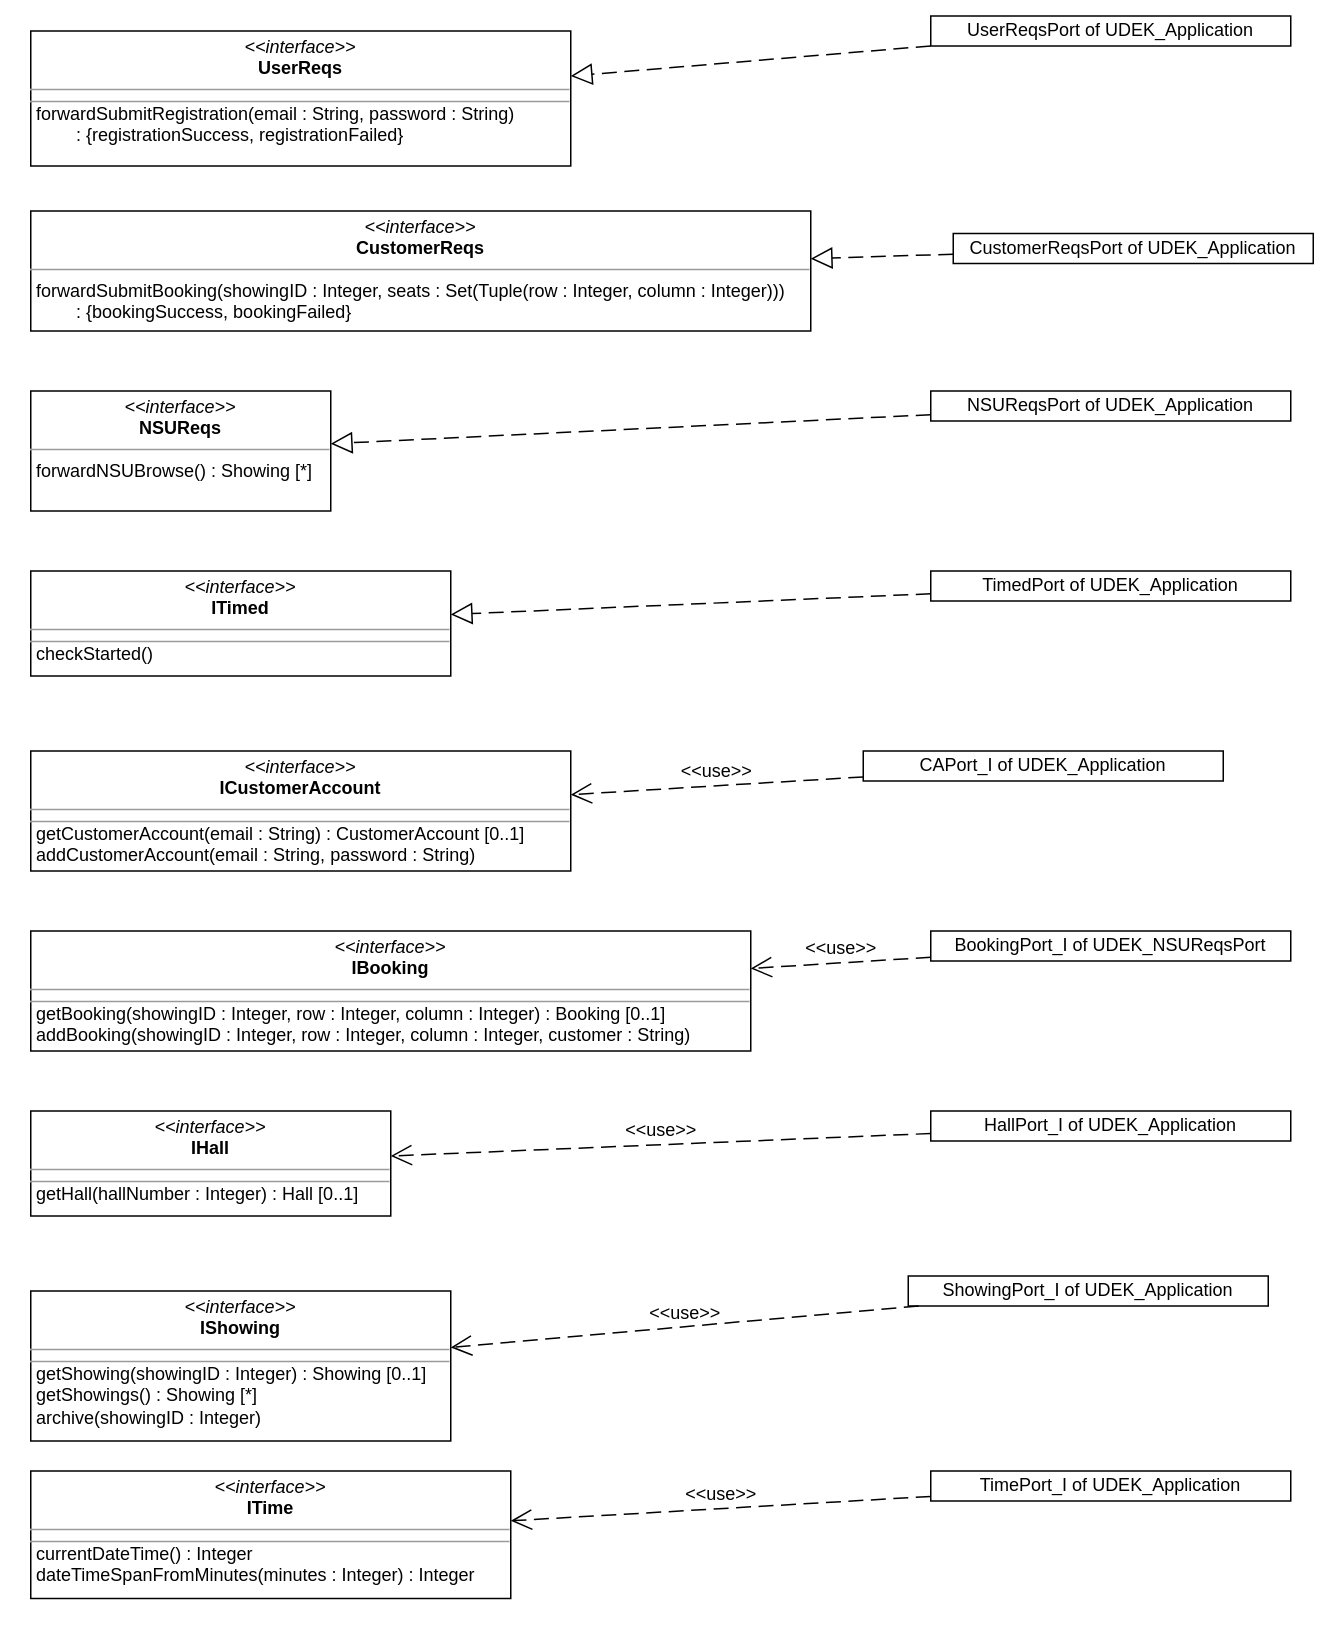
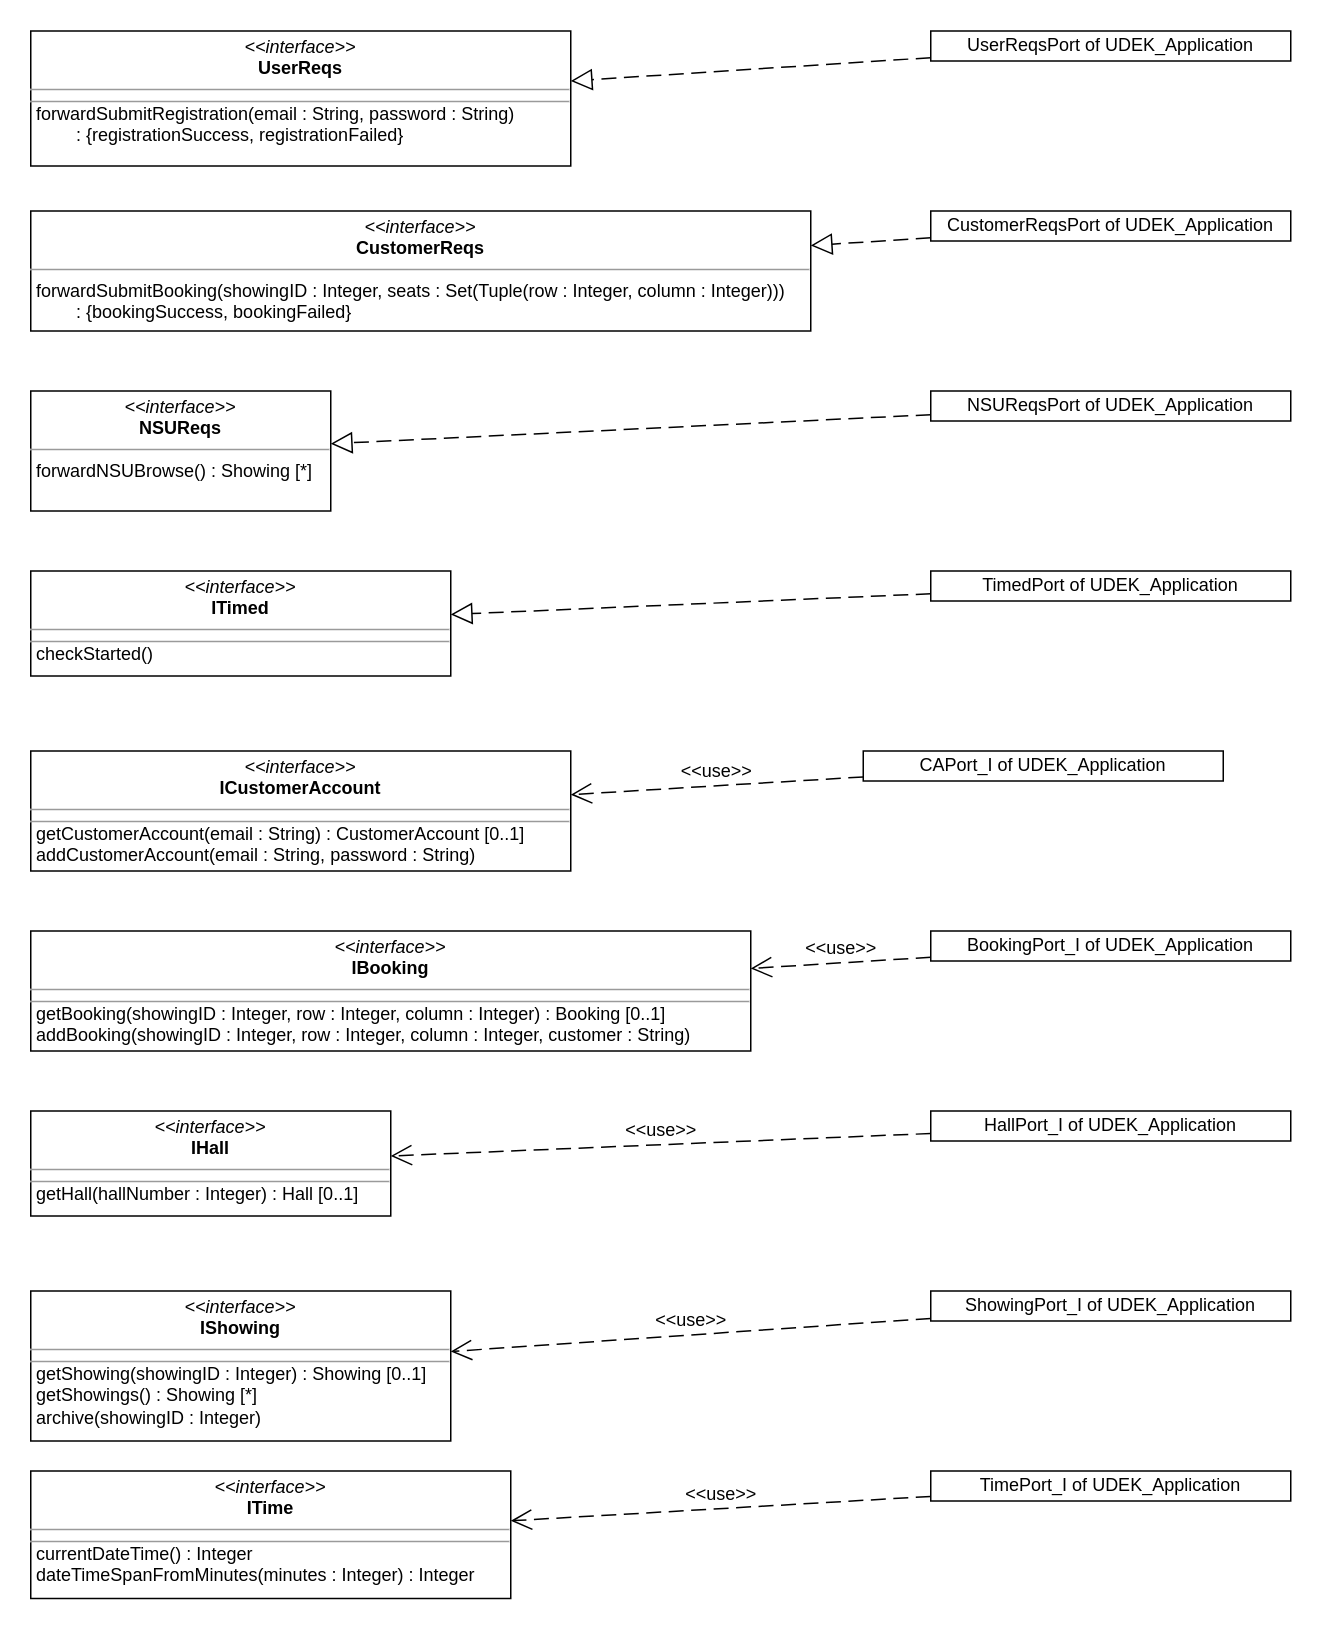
node "UserReqsPort of UDEK_Application": moved (1111, 31) -> (1111, 46)
node "CustomerReqsPort of UDEK_Application": moved (1133, 248) -> (1111, 226)
node "BookingPort_I of UDEK_NSUReqsPort": label "BookingPort_I of UDEK_NSUReqsPort" -> "BookingPort_I of UDEK_Application"
node "ShowingPort_I of UDEK_Application": moved (1088, 1291) -> (1111, 1306)
